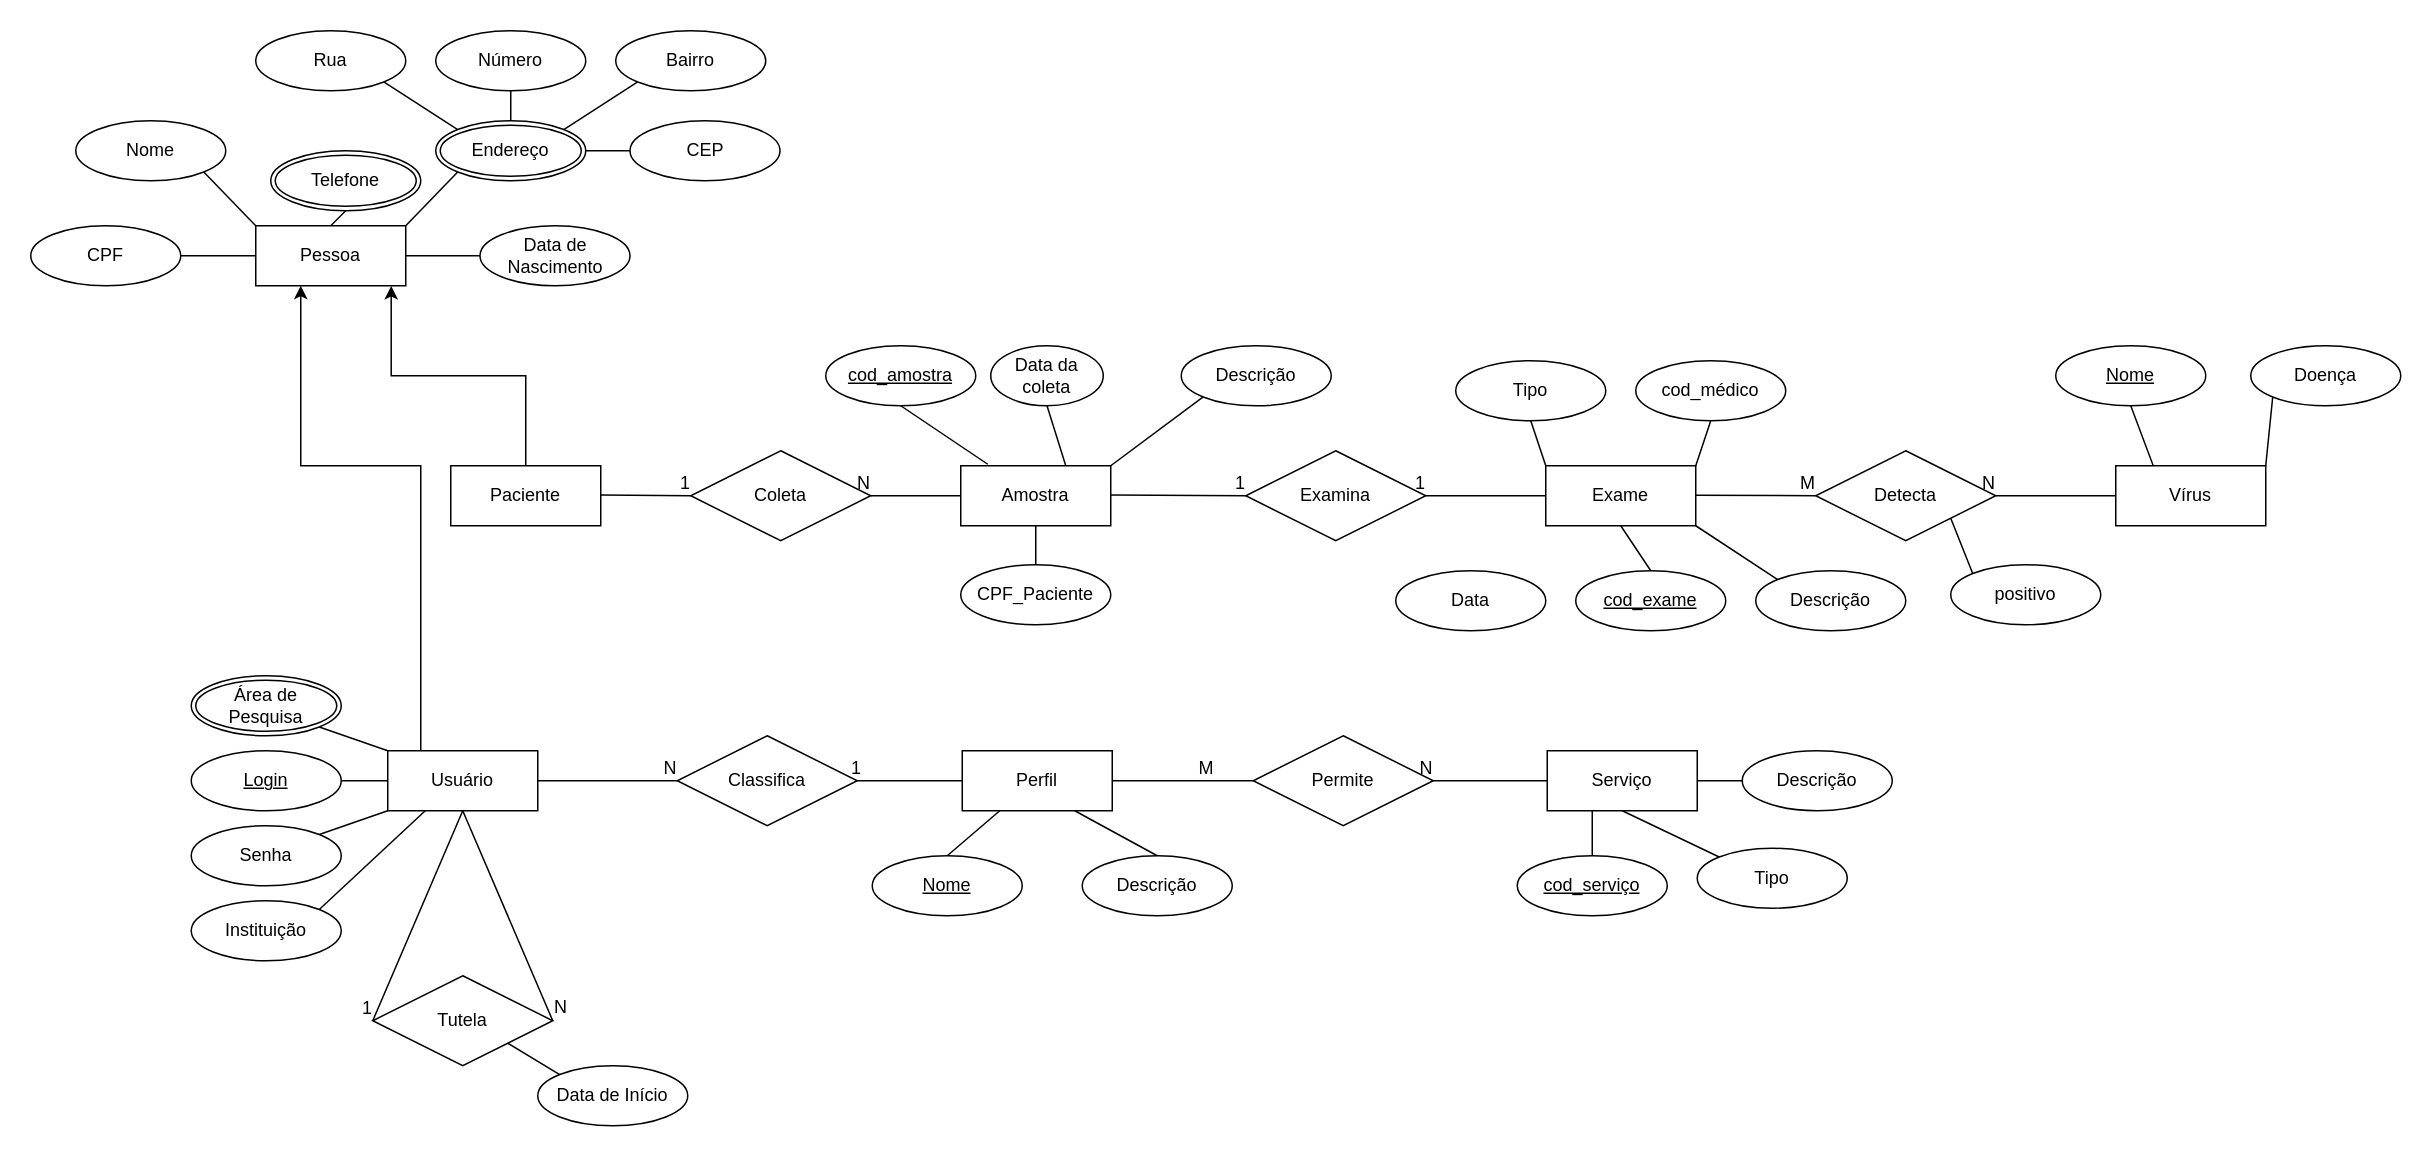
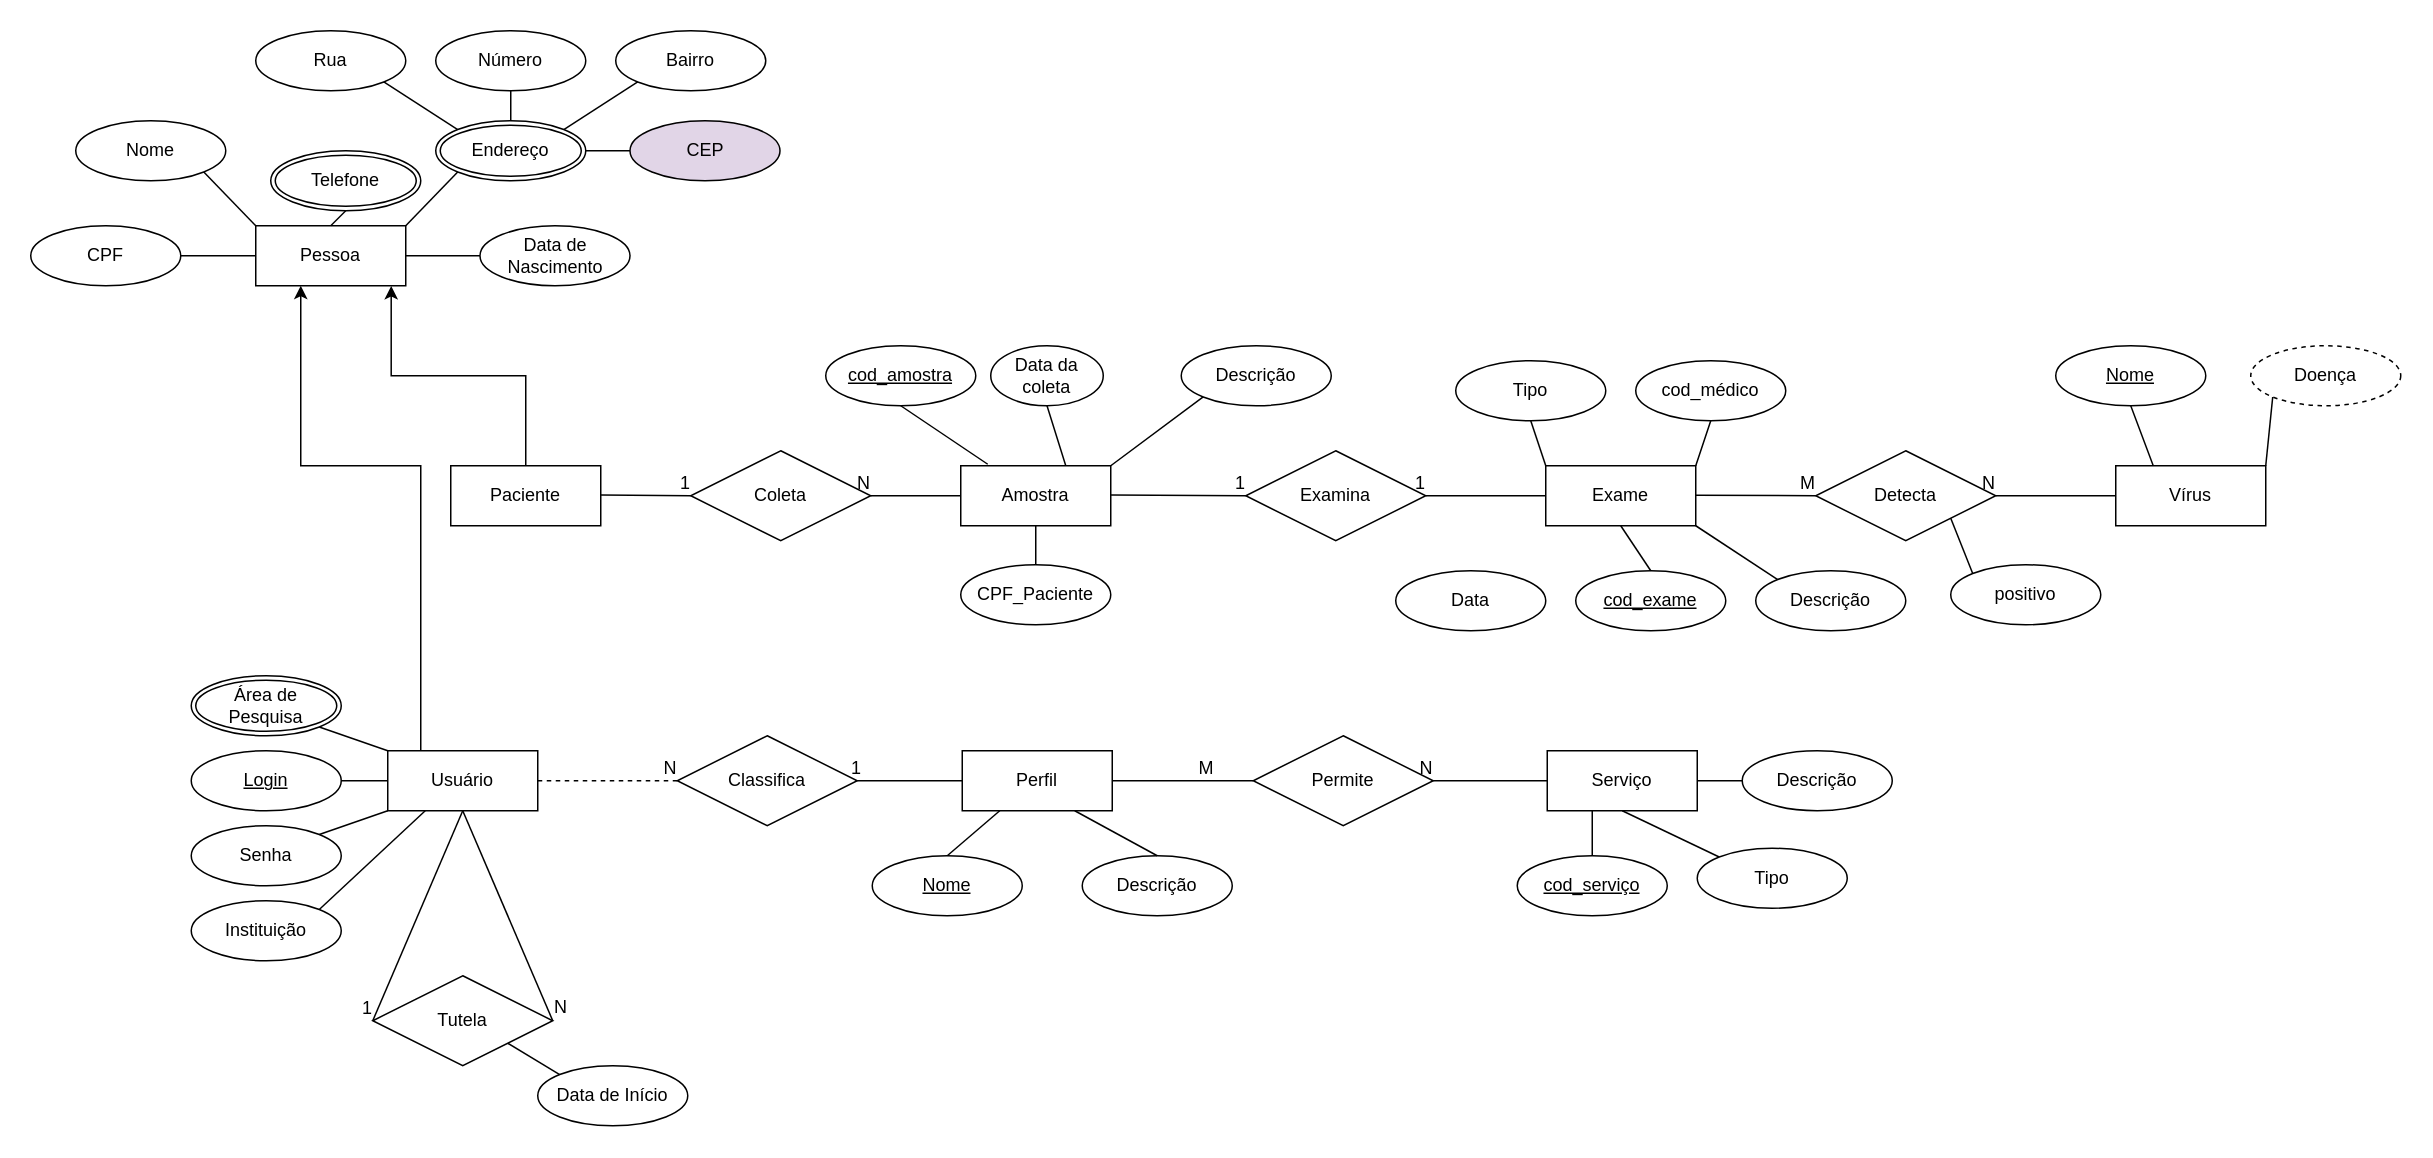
node "CEP": fillcolor #ffffff -> #e1d5e7
node "Doença": style solid -> dashed
edge "Usuário" -- "Classifica": style solid -> dashed
